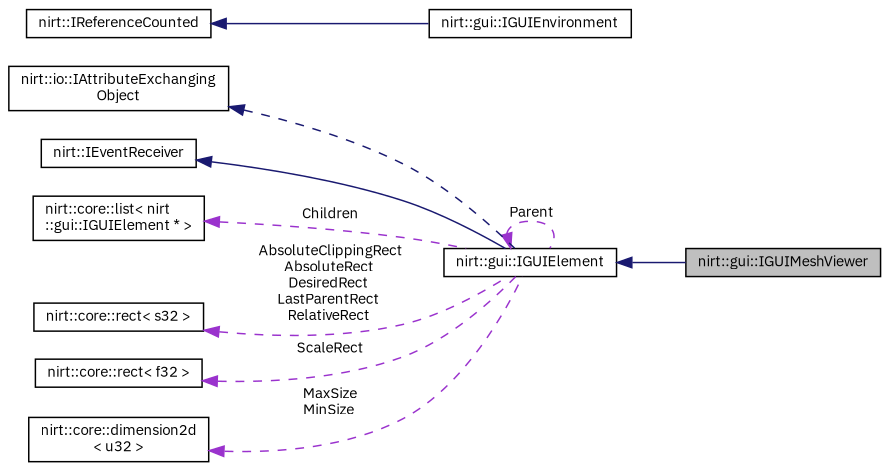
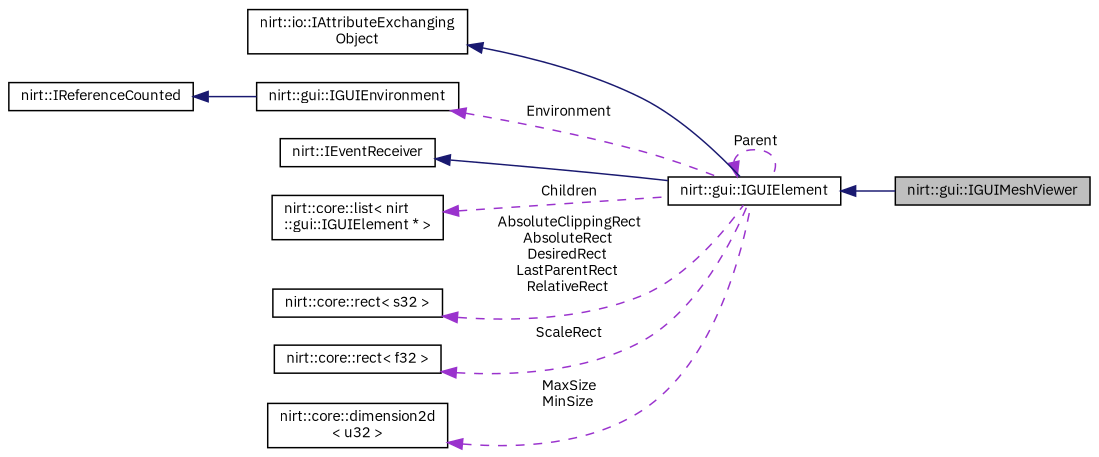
edge "nirt::gui::IGUIElement" -> "nirt::gui::IGUIEnvironment": added, label "Environment"
edge "nirt::gui::IGUIElement" -> "nirt::io::IAttributeExchanging Object": style dashed -> solid
